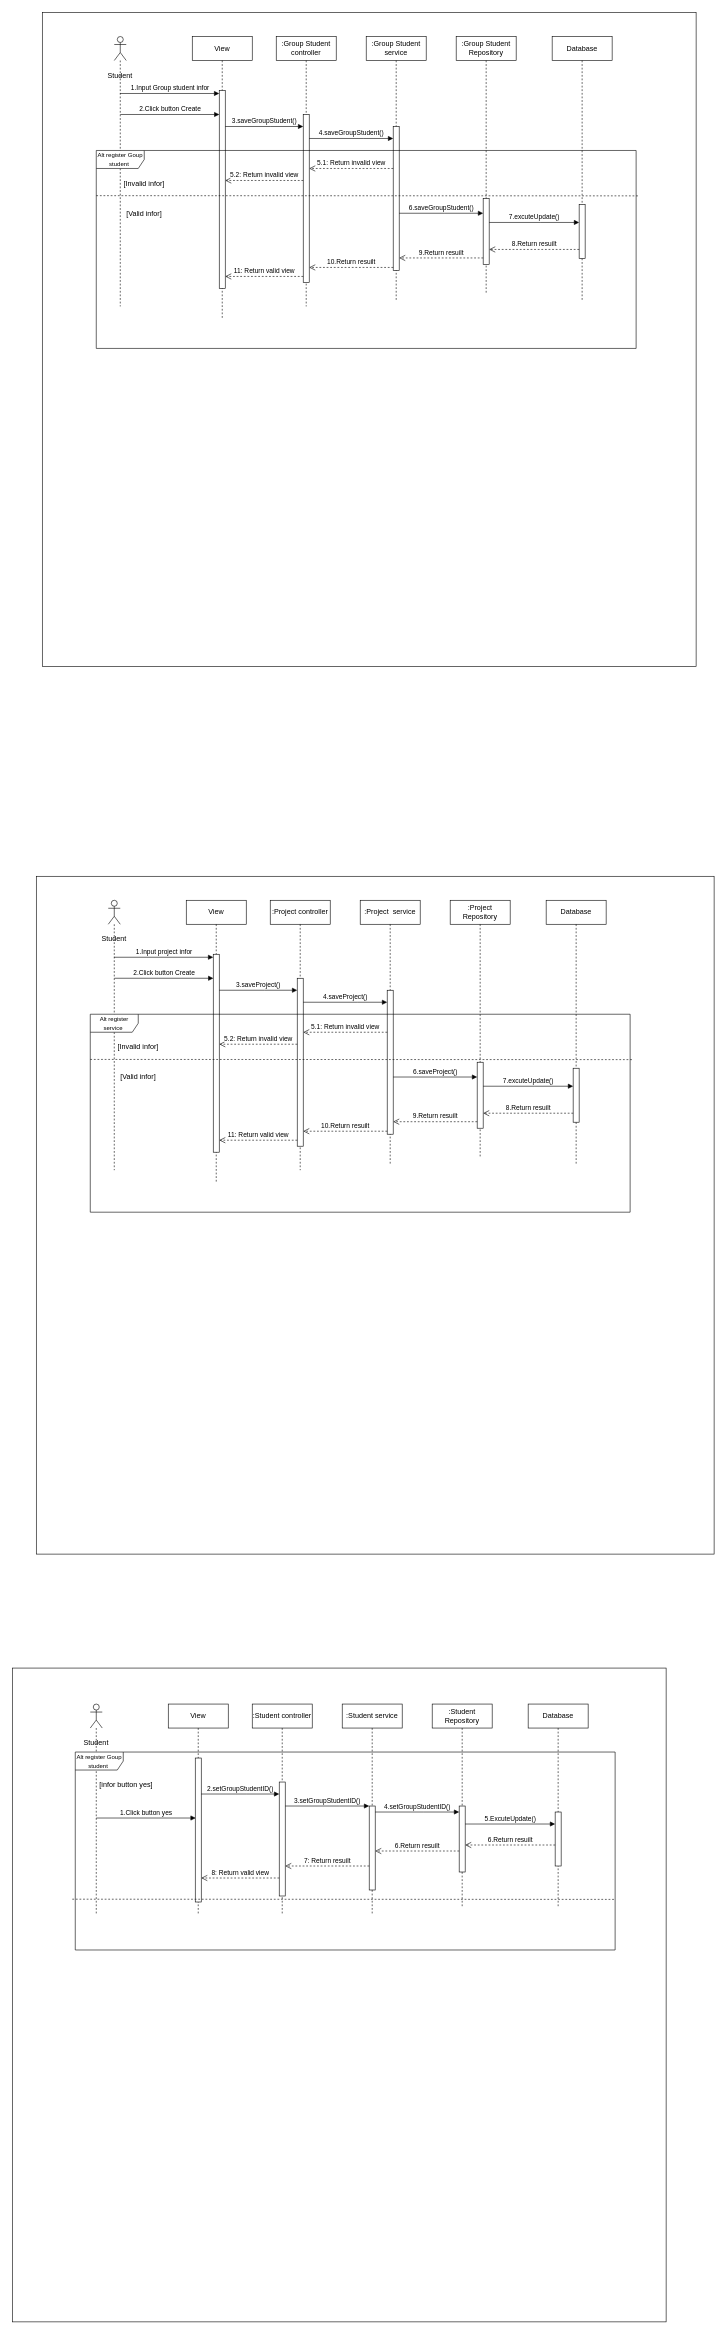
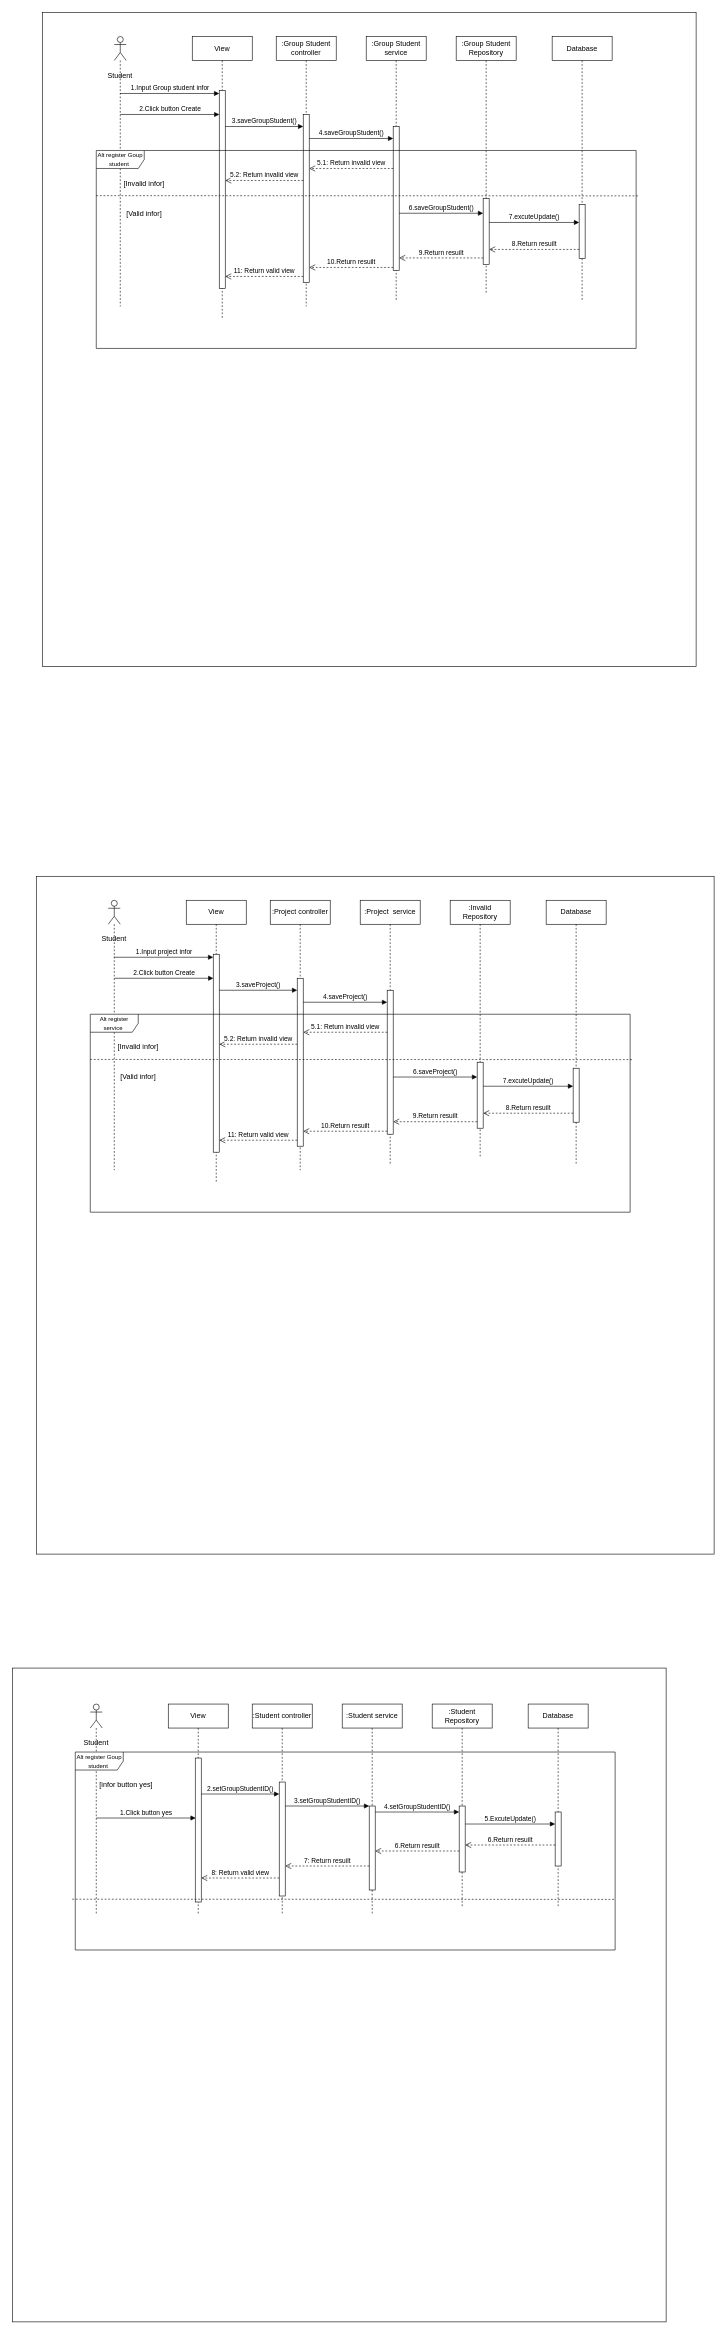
node ":Project Repository": label ":Project Repository" -> ":Invalid Repository"
